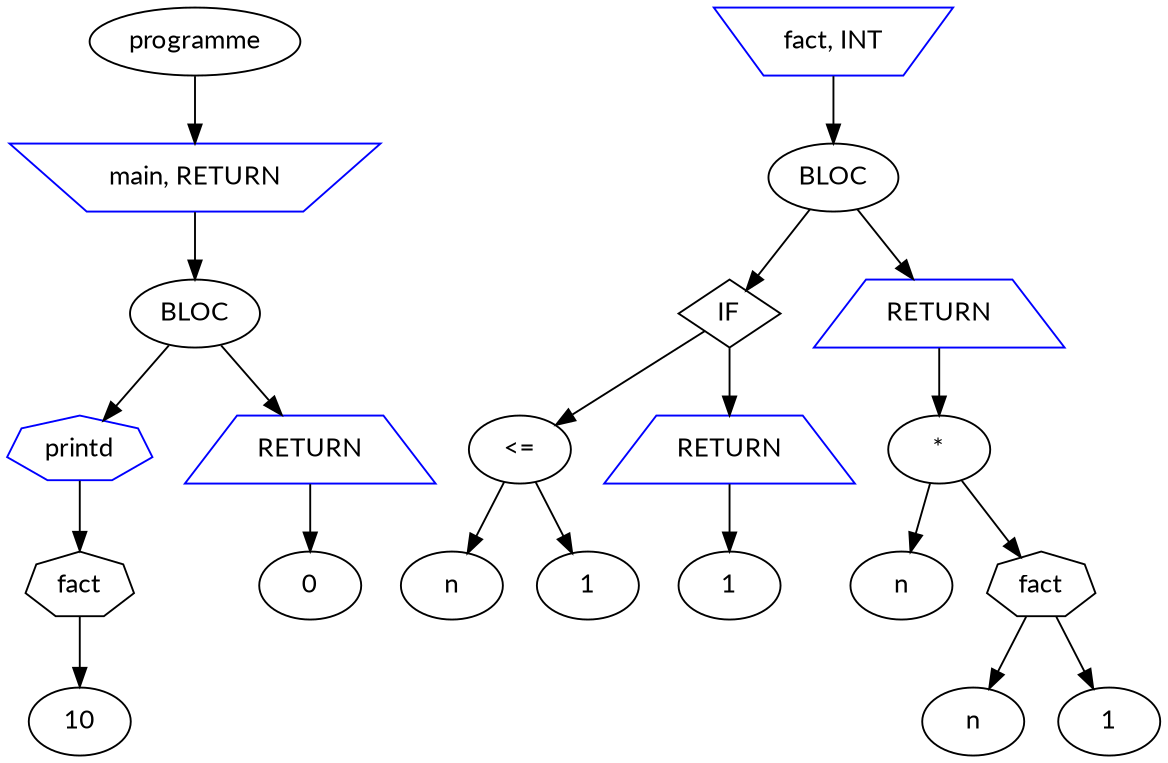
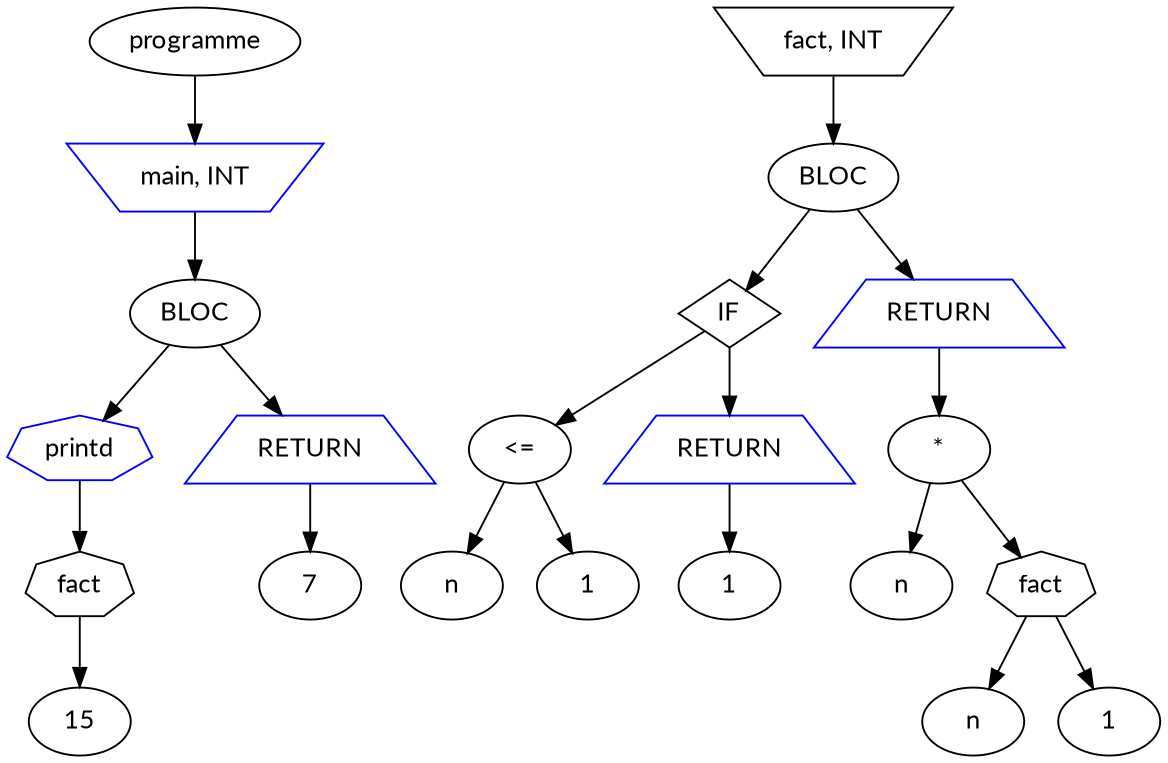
node "fact, INT": color blue -> black
node "main, RETURN": label "main, RETURN" -> "main, INT"
node "0": label "0" -> "7"
node "10": label "10" -> "15"
